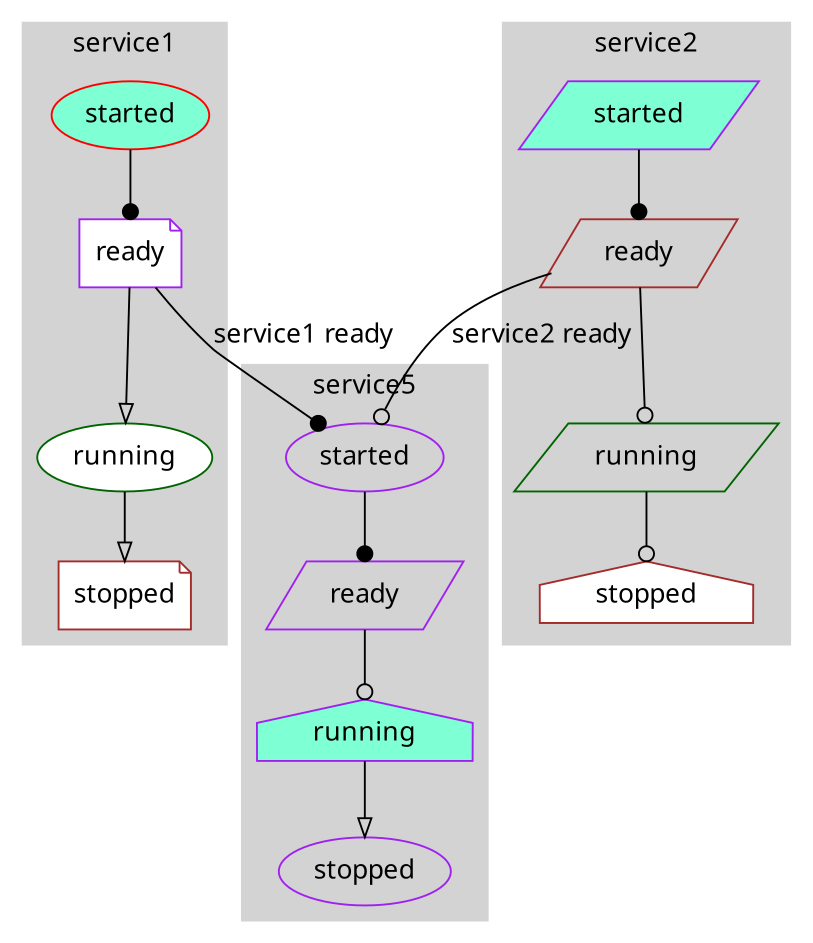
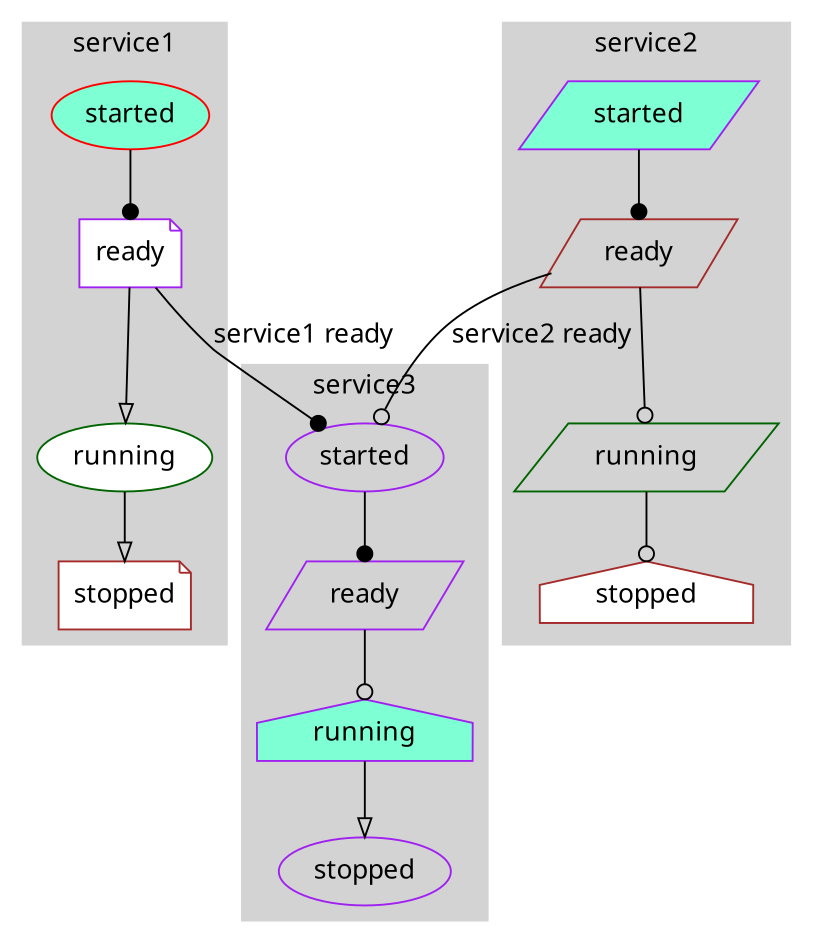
cluster "service5": label "service5" -> "service3"
